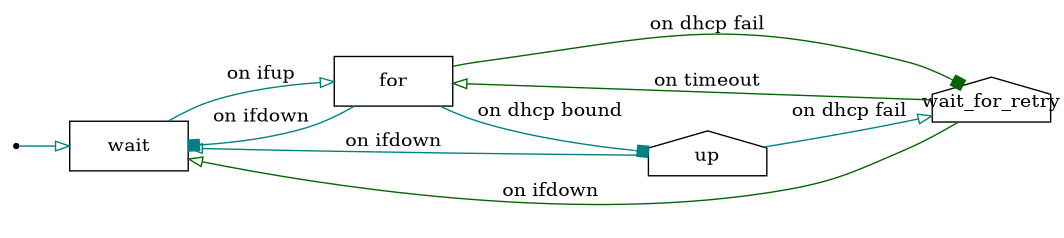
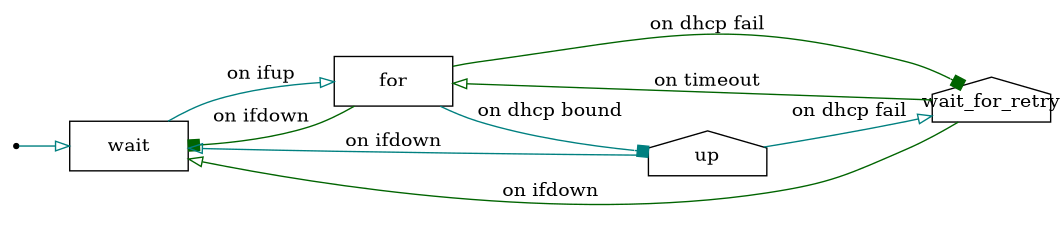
edge "for" -> "wait": color teal -> darkgreen
